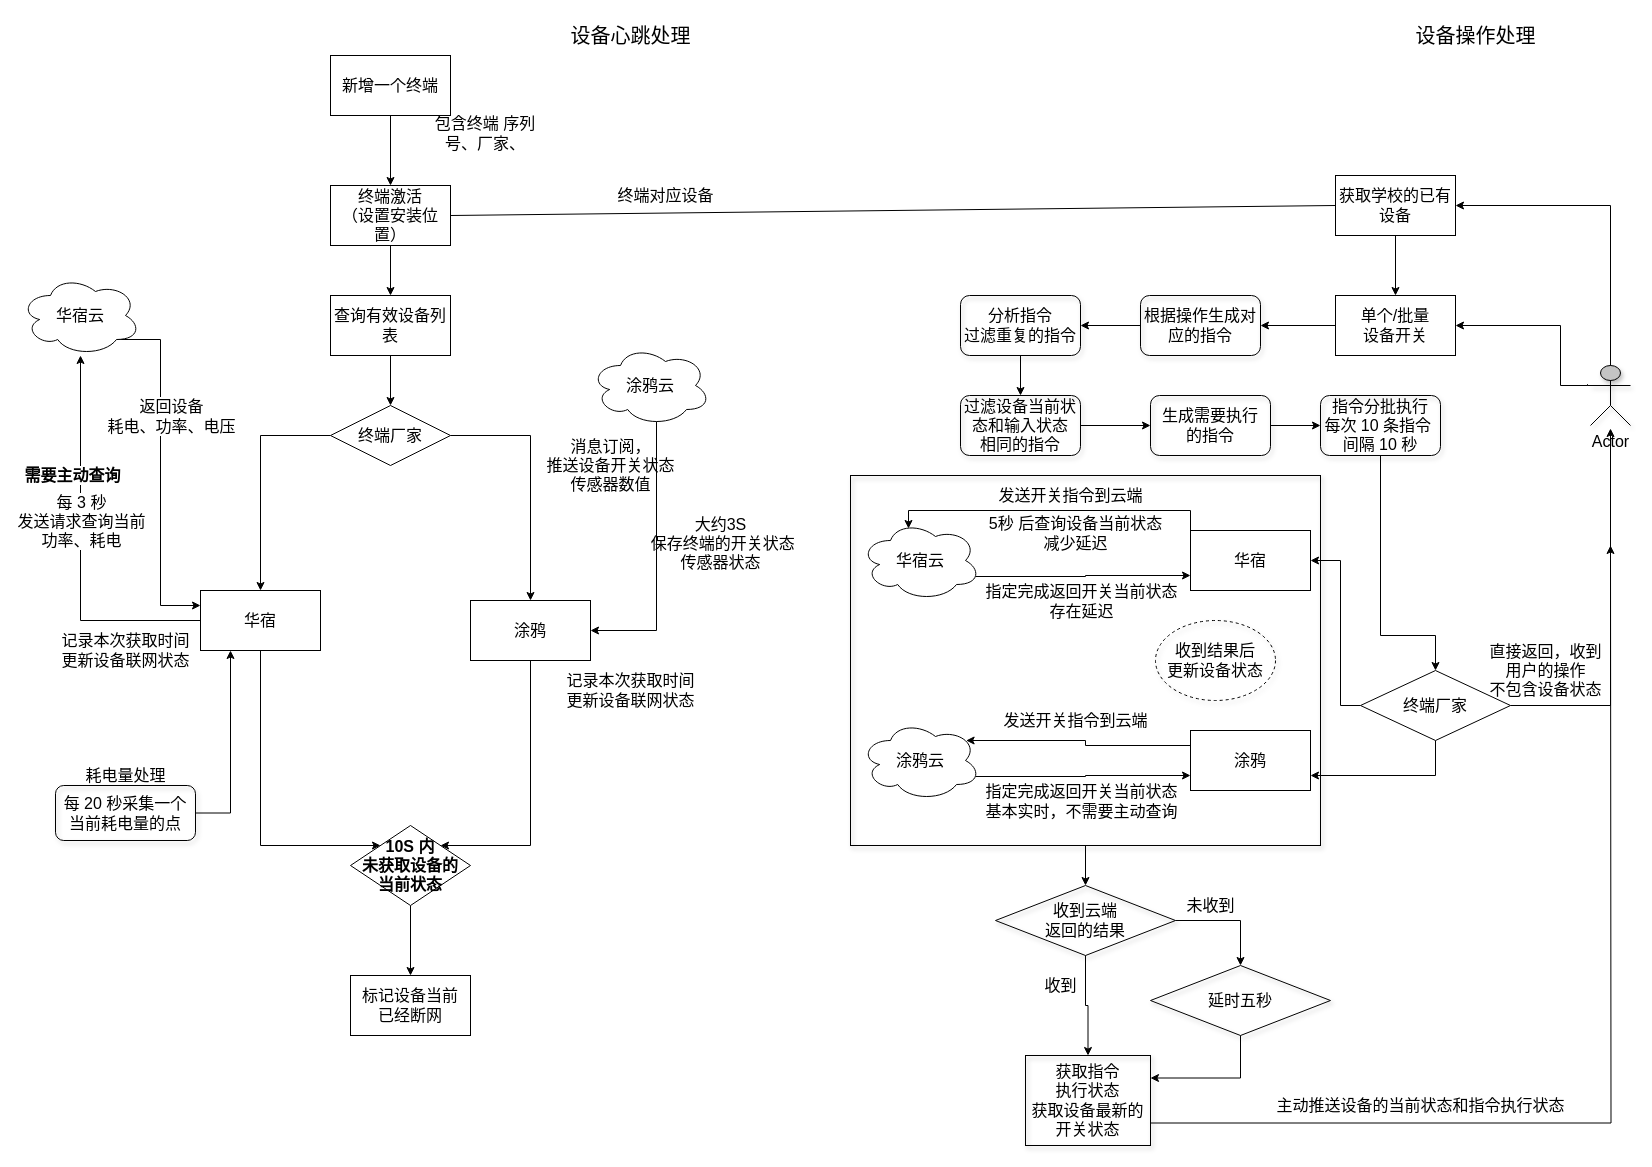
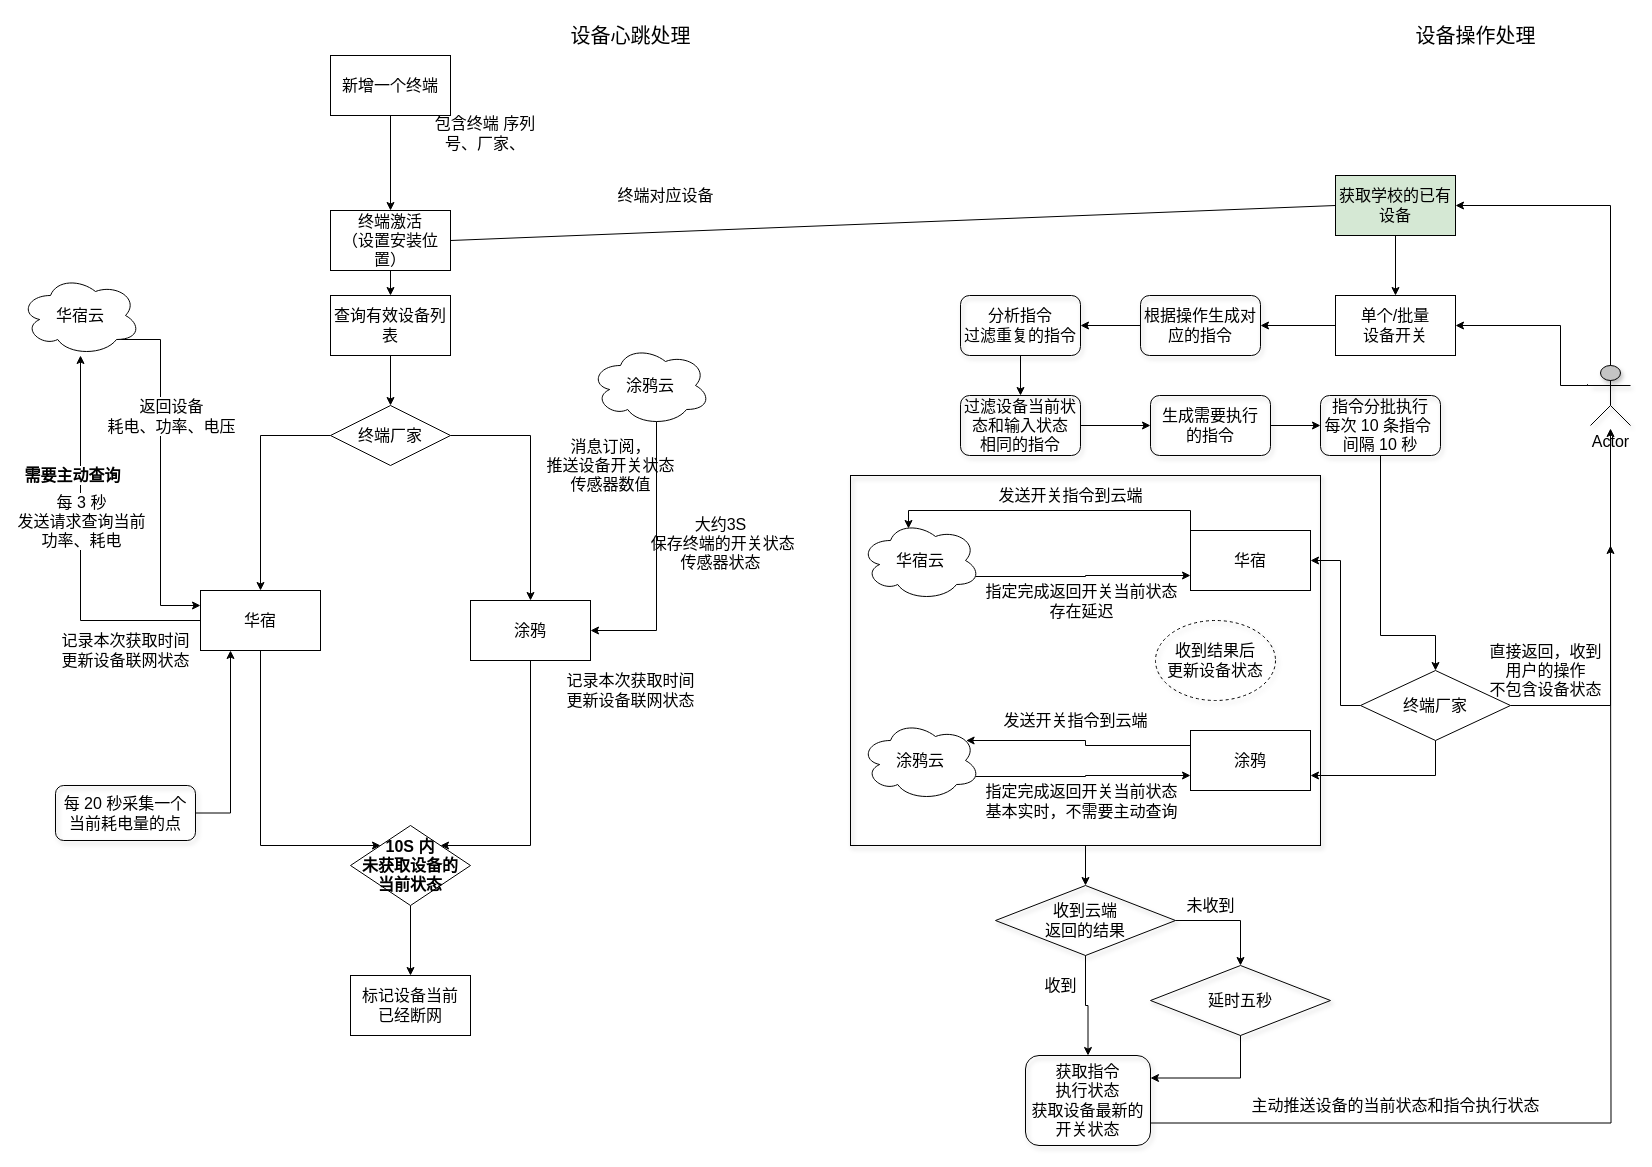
node "获取学校的已有设备": fillcolor #ffffff -> #d5e8d4
node "终端激活（设置安装位置）": moved (391, 216) -> (391, 241)
node "5秒 后查询设备当前状态减少延迟": removed
node "耗电量处理": removed
node "获取指令执行状态获取设备最新的开关状态": shape rectangle -> rounded rectangle
node "主动推送设备的当前状态和指令执行状态": moved (1421, 1106) -> (1396, 1106)
